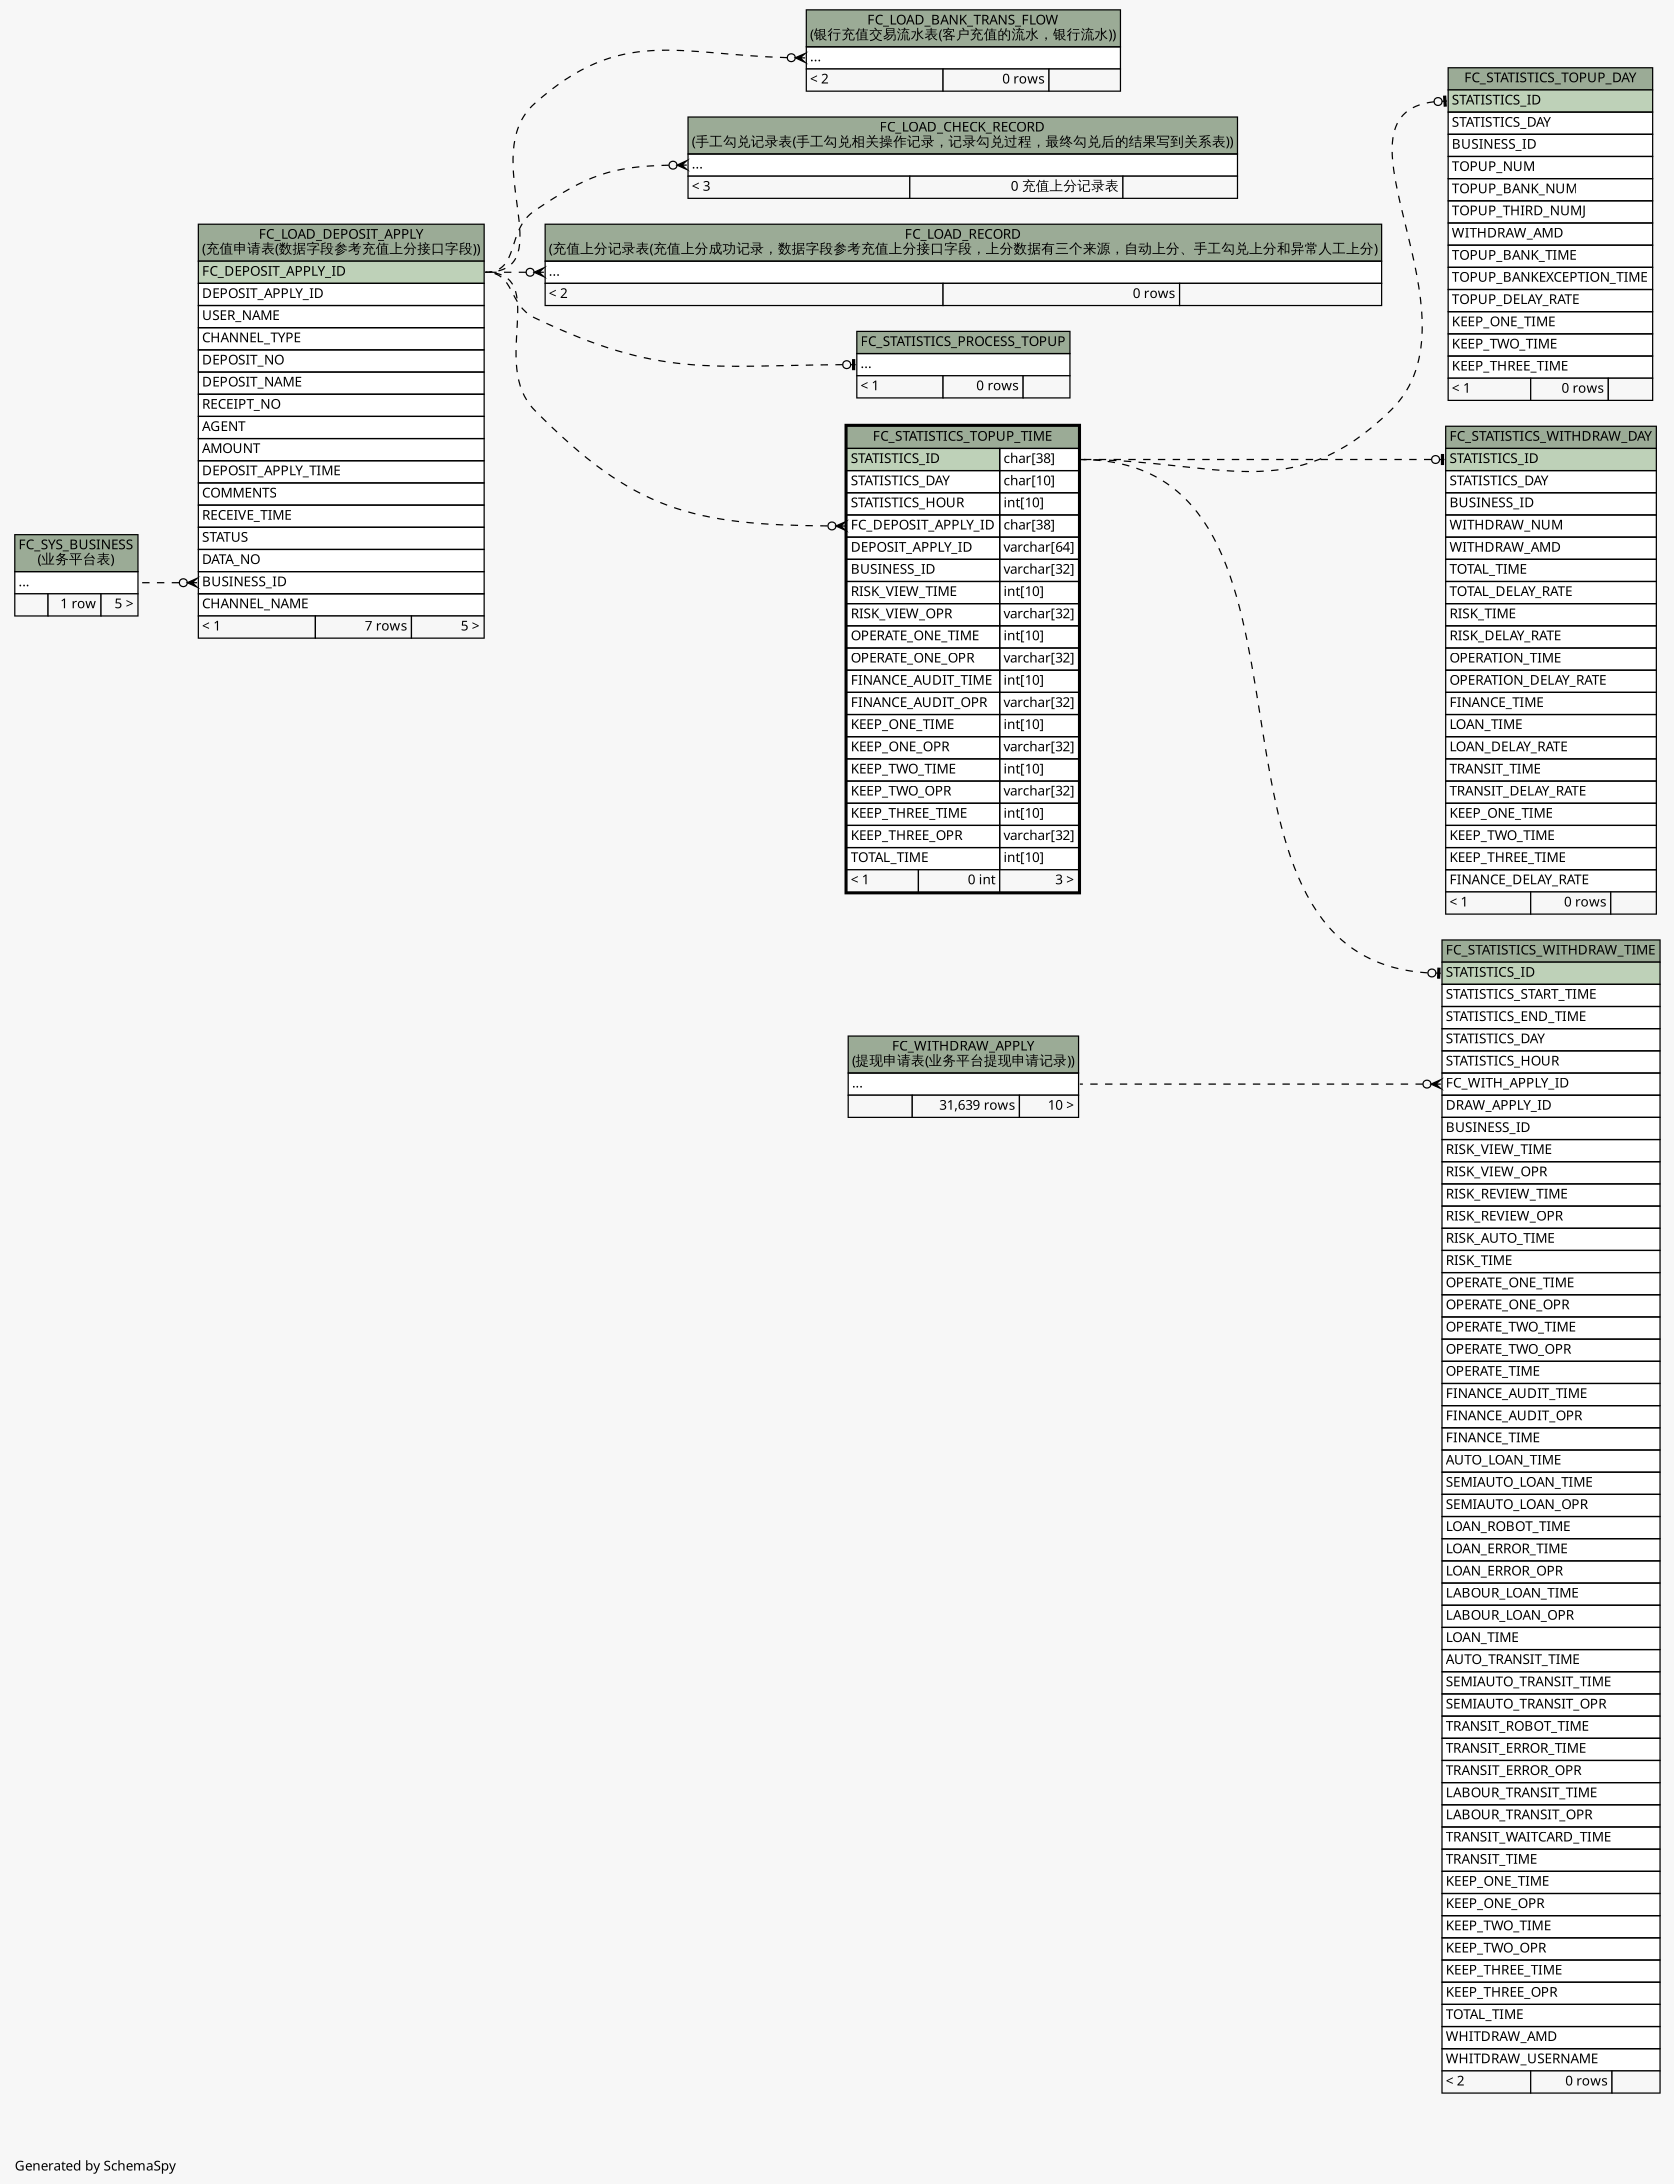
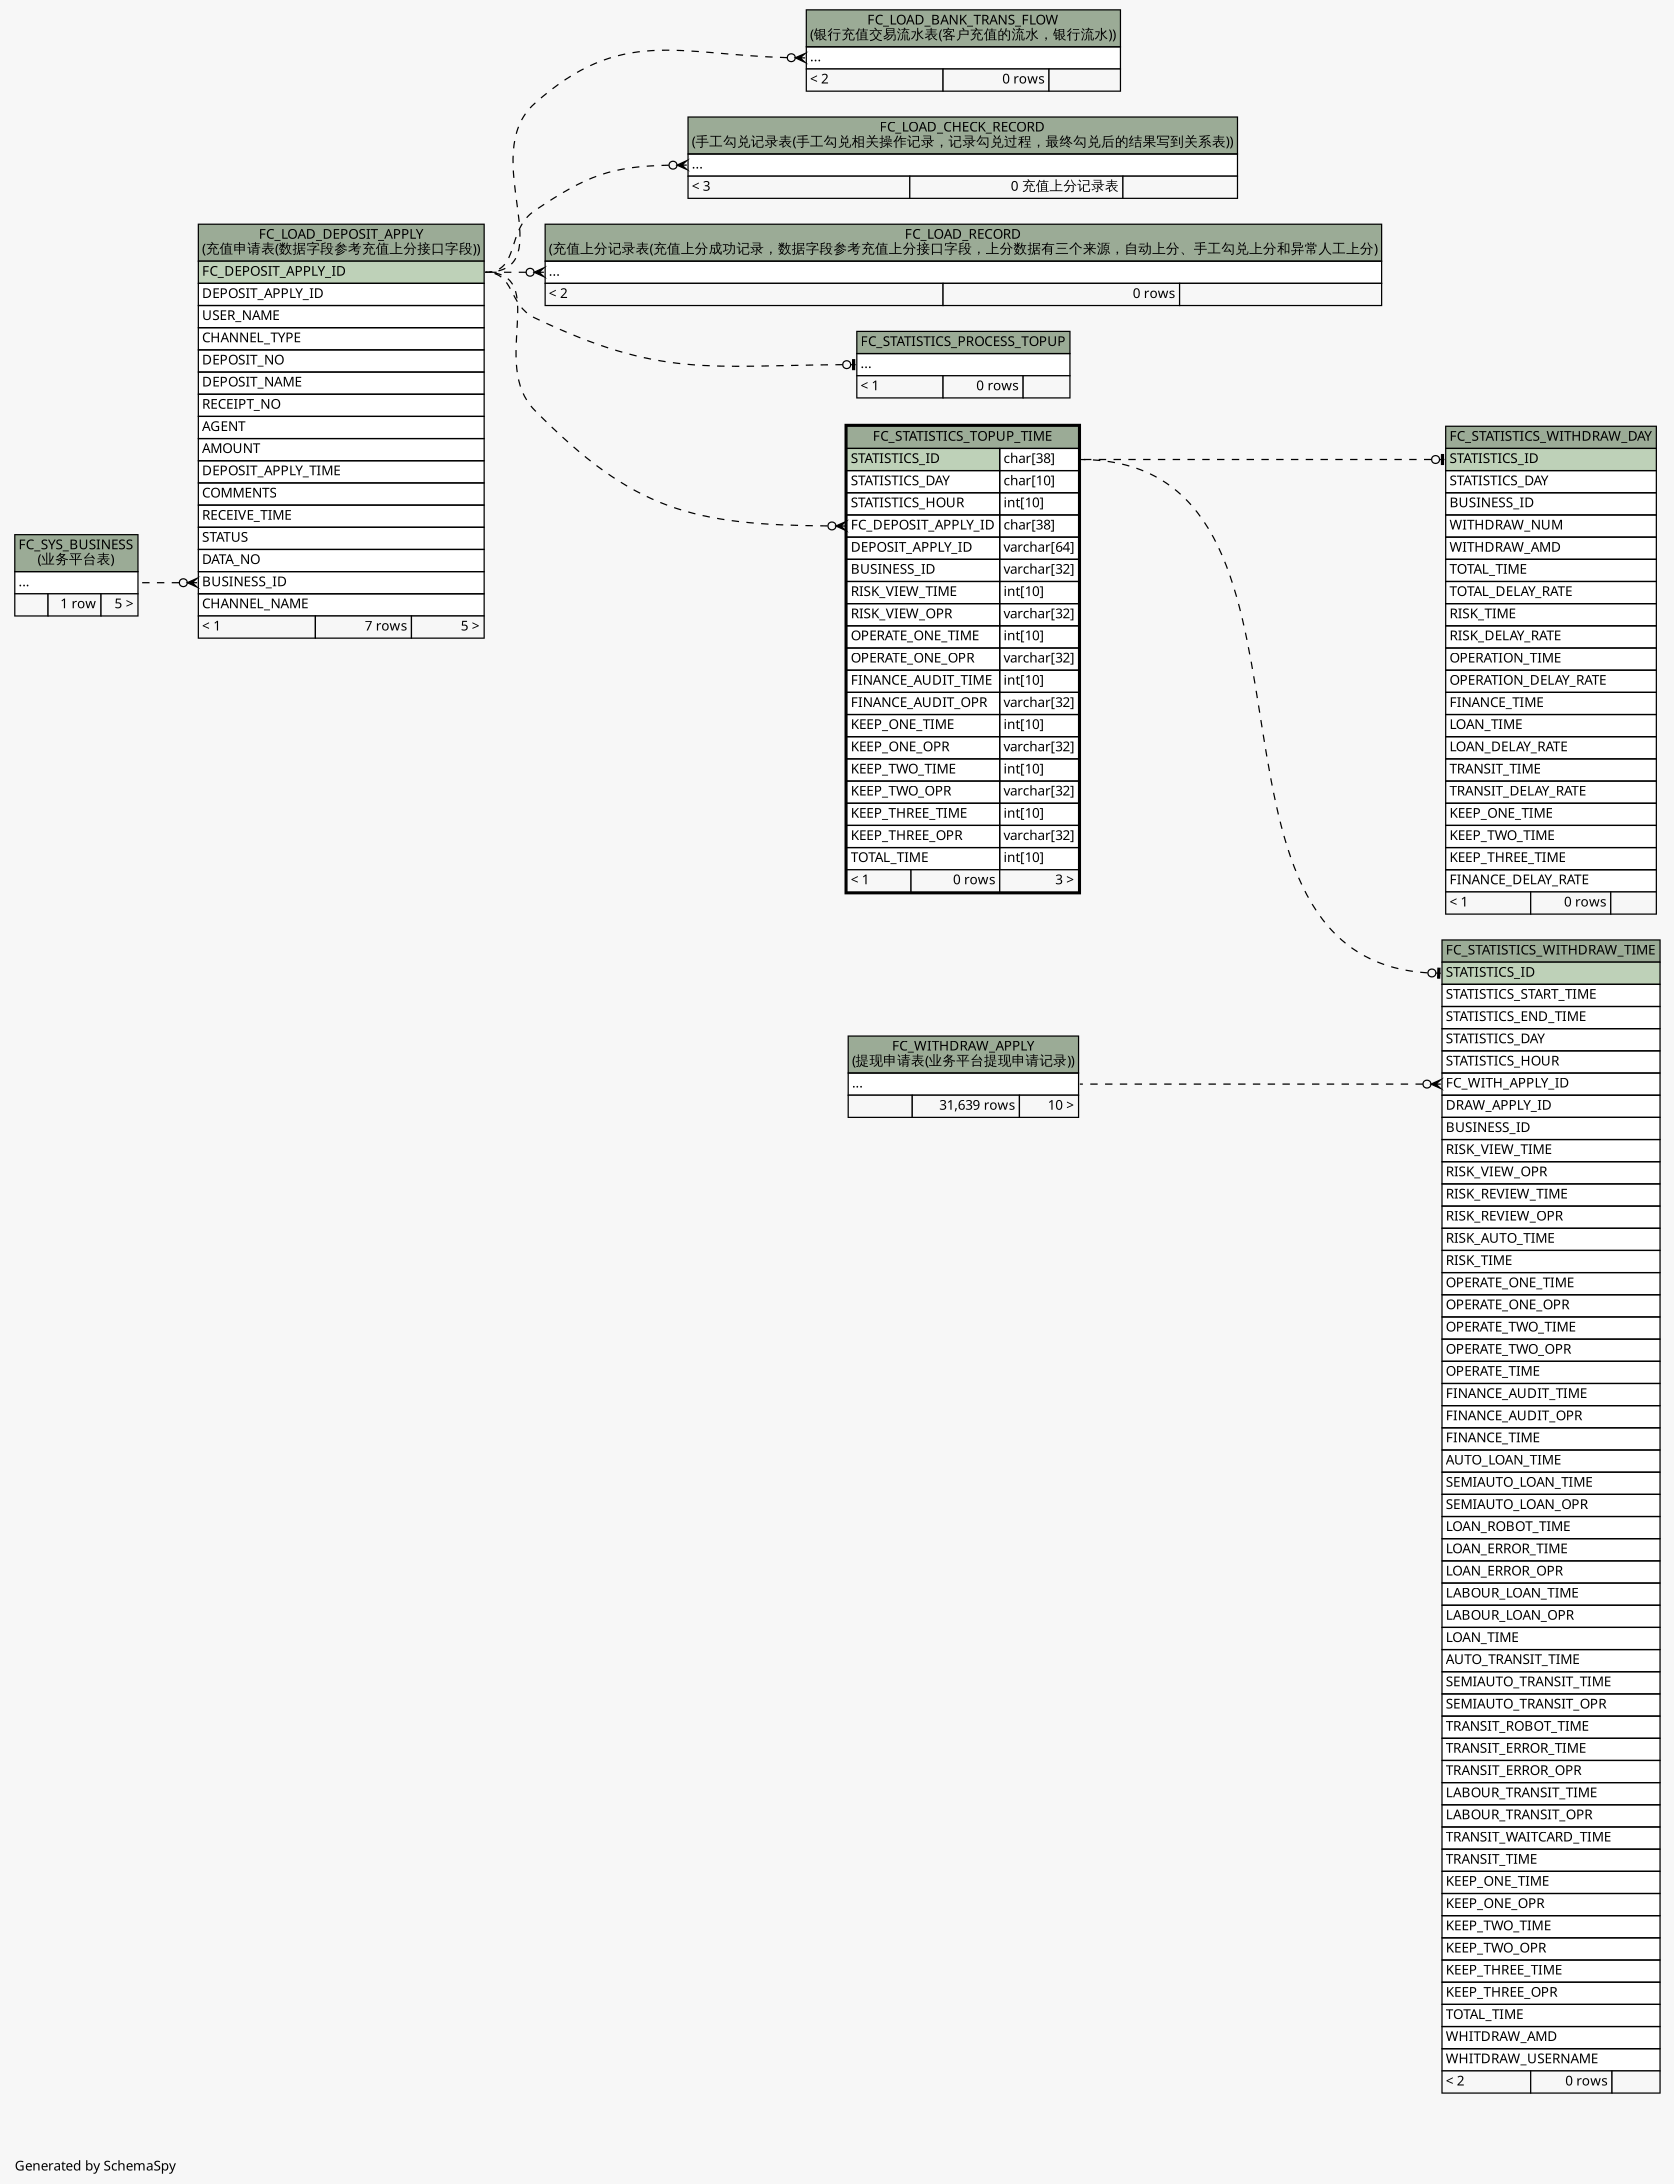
node "FC_STATISTICS_TOPUP_DAY": removed
node "FC_STATISTICS_TOPUP_TIME": text "0 int" -> "0 rows"
